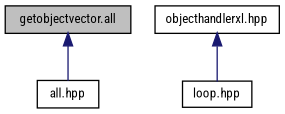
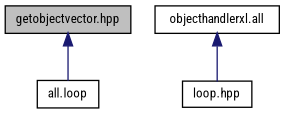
node "getobjectvector.all": label "getobjectvector.all" -> "getobjectvector.hpp"
node "objecthandlerxl.hpp": label "objecthandlerxl.hpp" -> "objecthandlerxl.all"
node "all.hpp": label "all.hpp" -> "all.loop"
